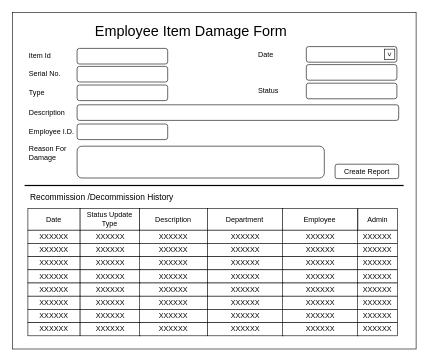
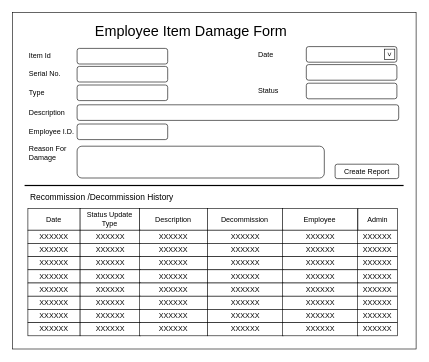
node "Department": label "Department" -> "Decommission"
